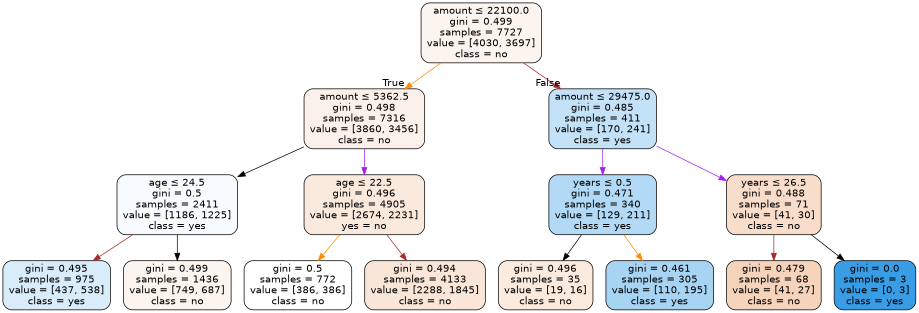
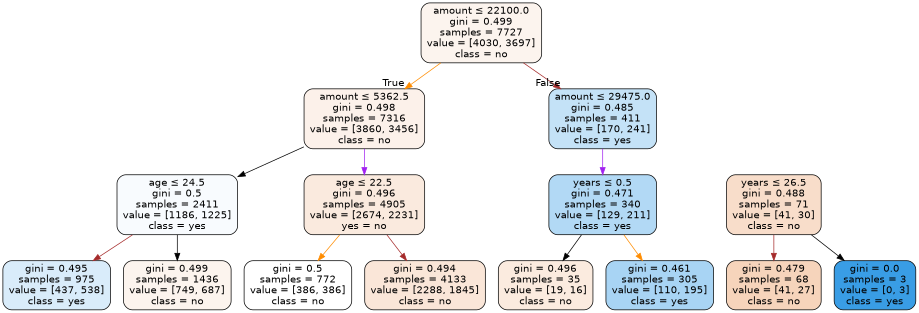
edge "amount ≤ 29475.0" -> "years ≤ 26.5": removed
